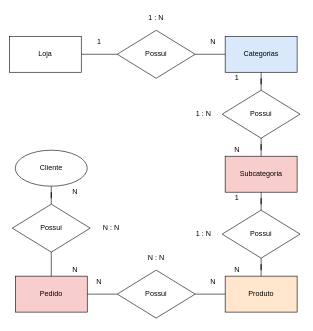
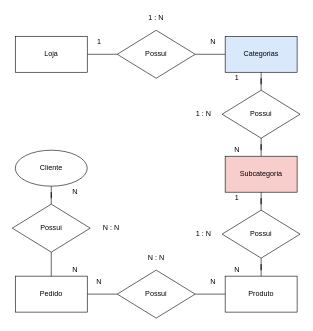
node "Loja": moved (45, 54) -> (51, 54)
node "Pedido": fillcolor #f8cecc -> #ffffff
node "Produto": fillcolor #ffe6cc -> #ffffff
